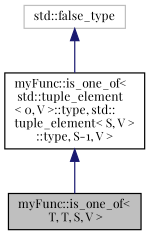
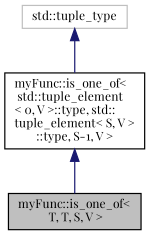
node "std::false_type": label "std::false_type" -> "std::tuple_type"
